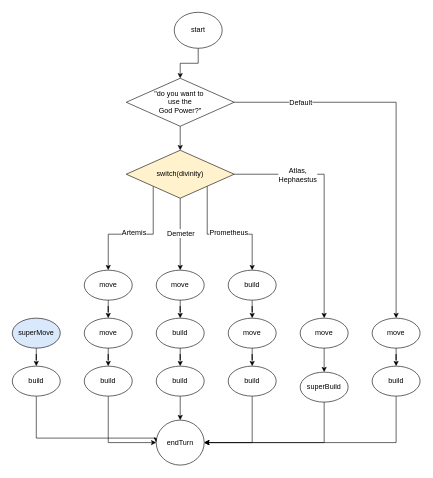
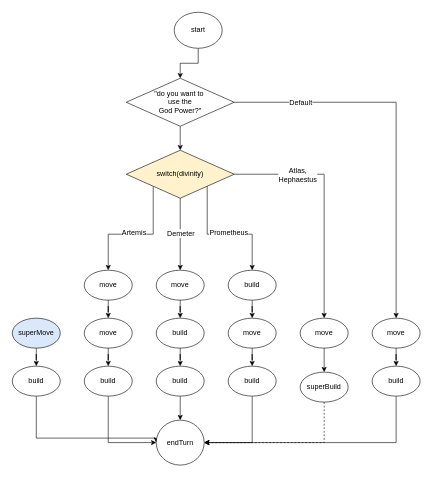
edge "superBuild" -> "endTurn": style solid -> dashed
